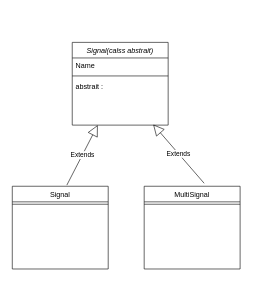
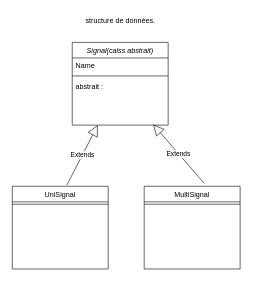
node "structure de données.": added
node "Signal": label "Signal" -> "UniSignal"
